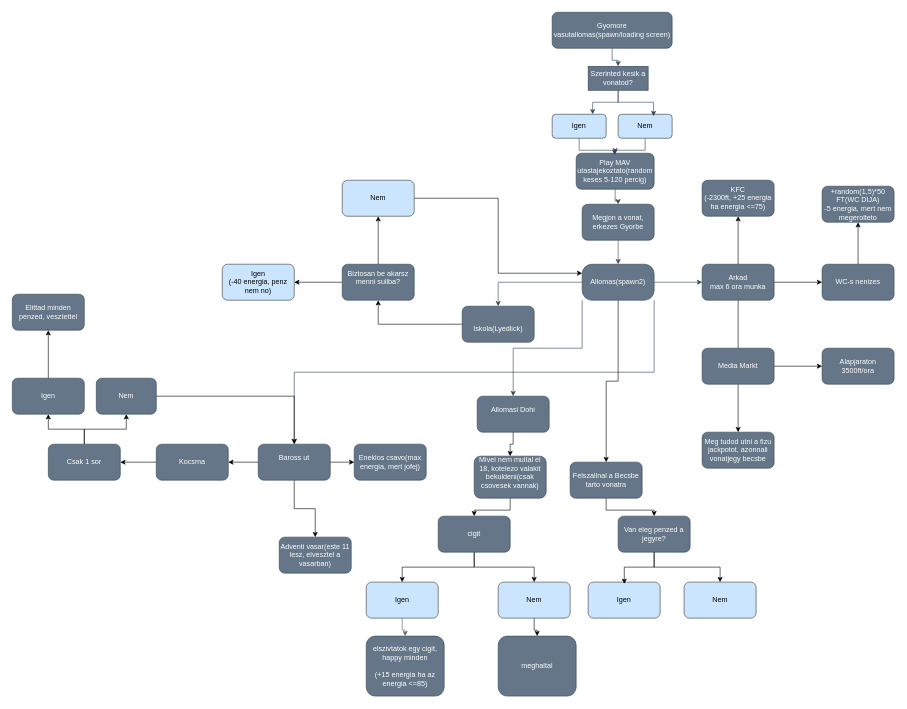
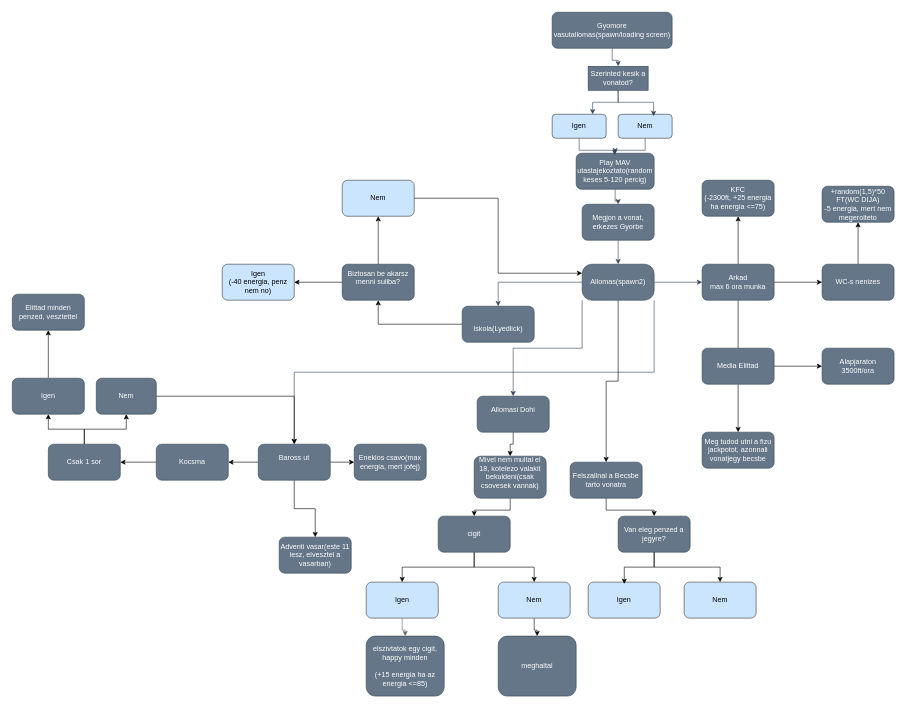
node "Media Markt": label "Media Markt" -> "Media Elittad"
